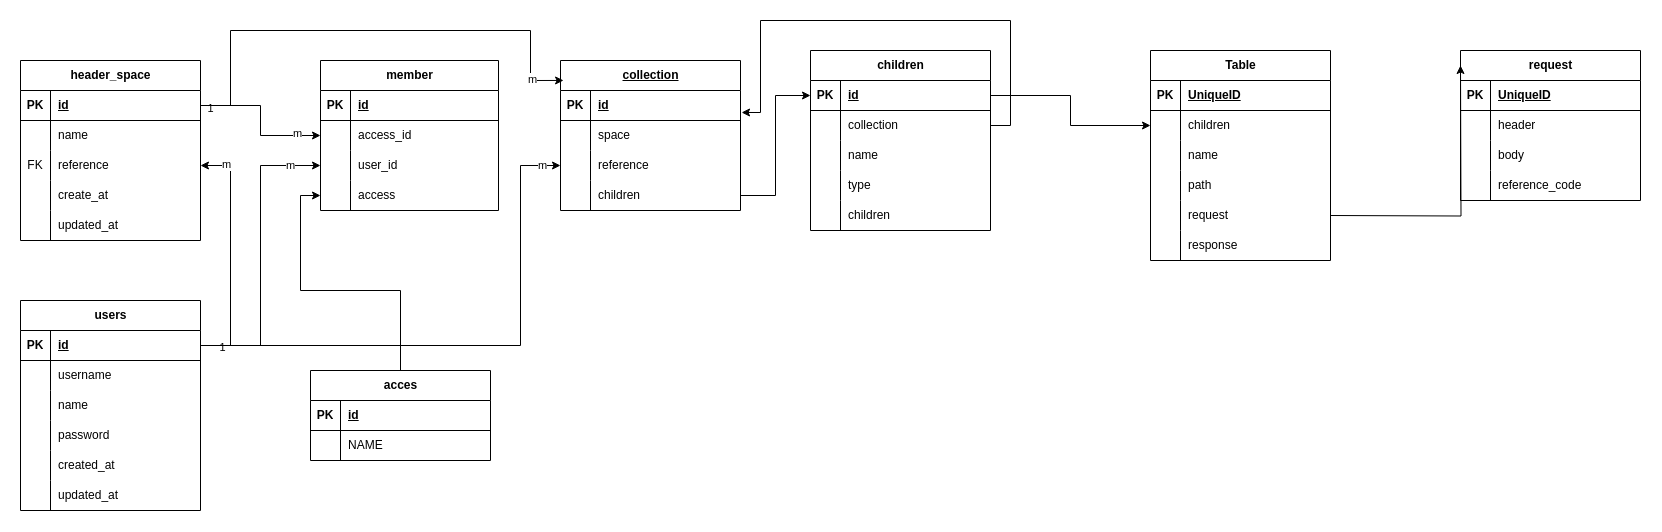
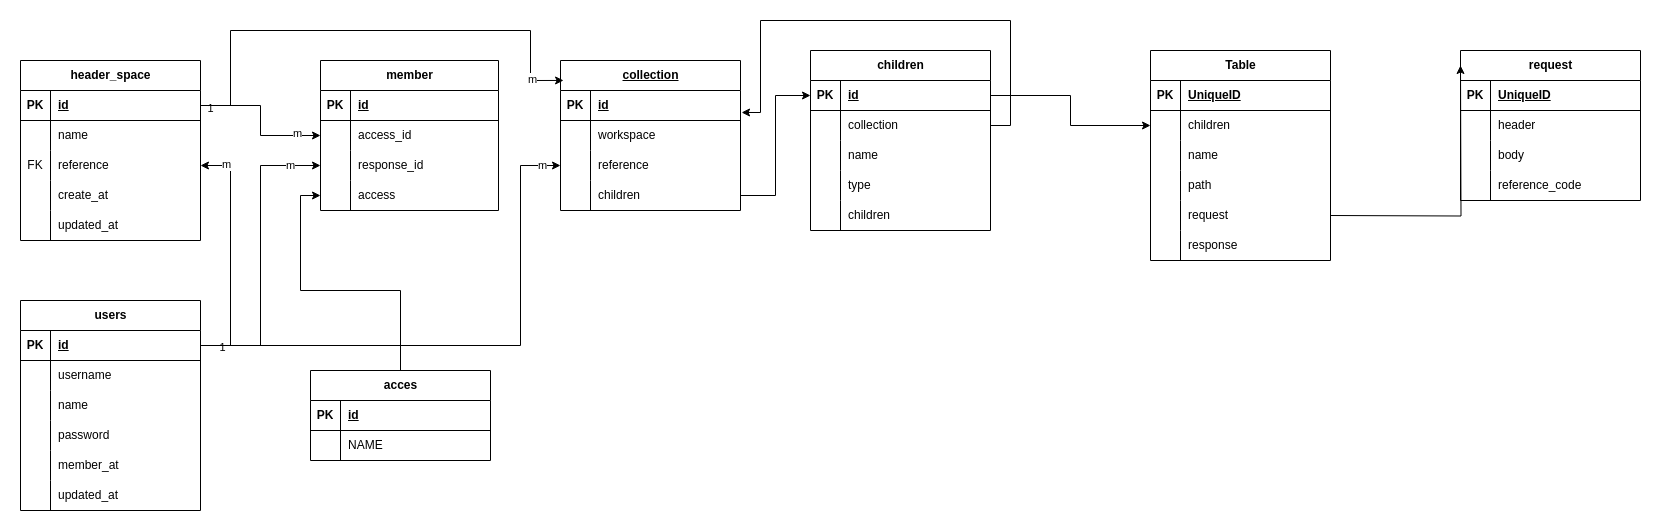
node "space": label "space" -> "workspace"
node "user_id": label "user_id" -> "response_id"
node "created_at": label "created_at" -> "member_at"
